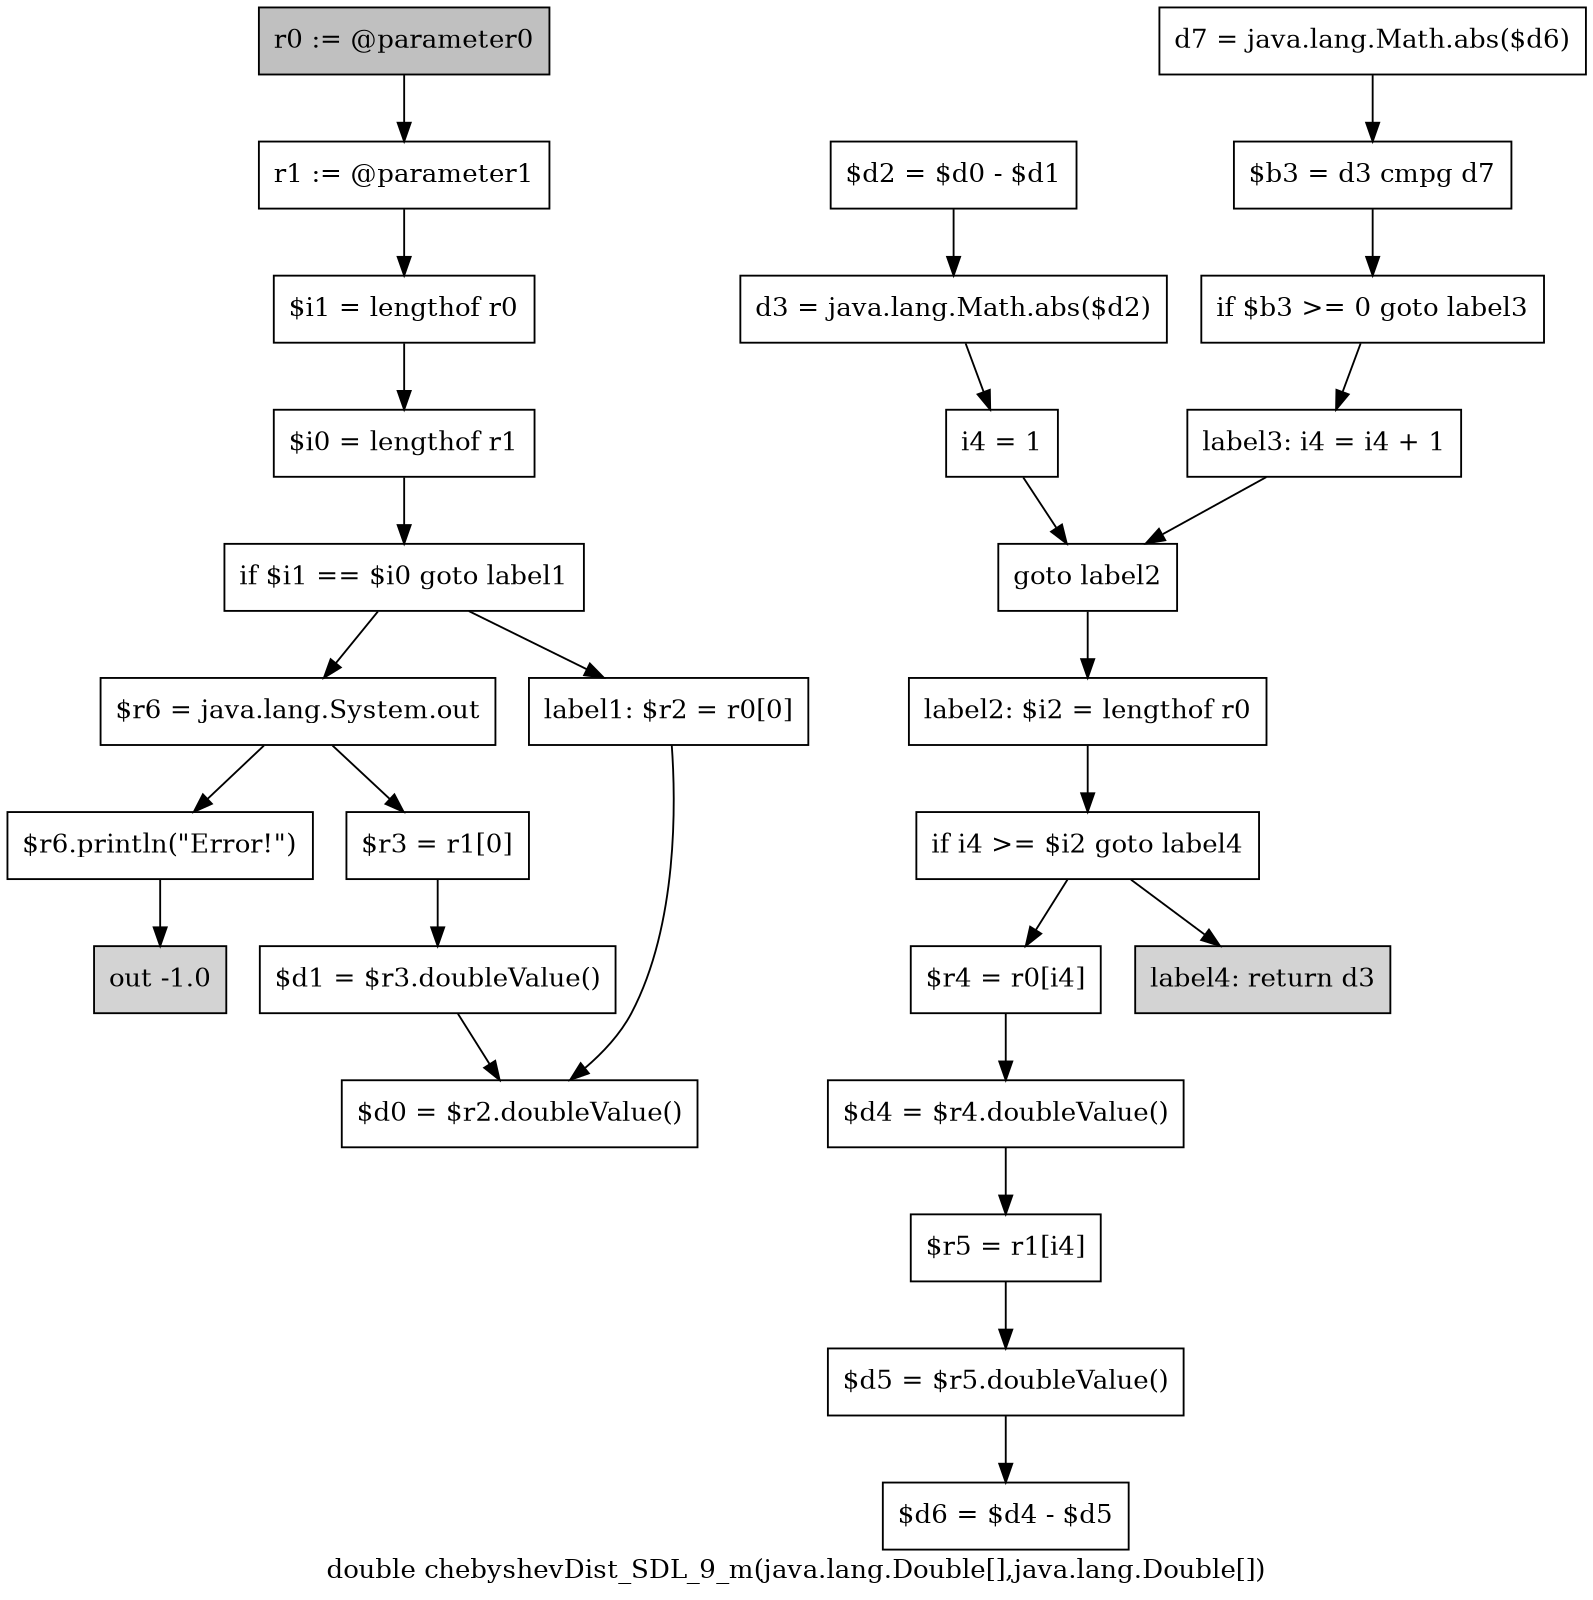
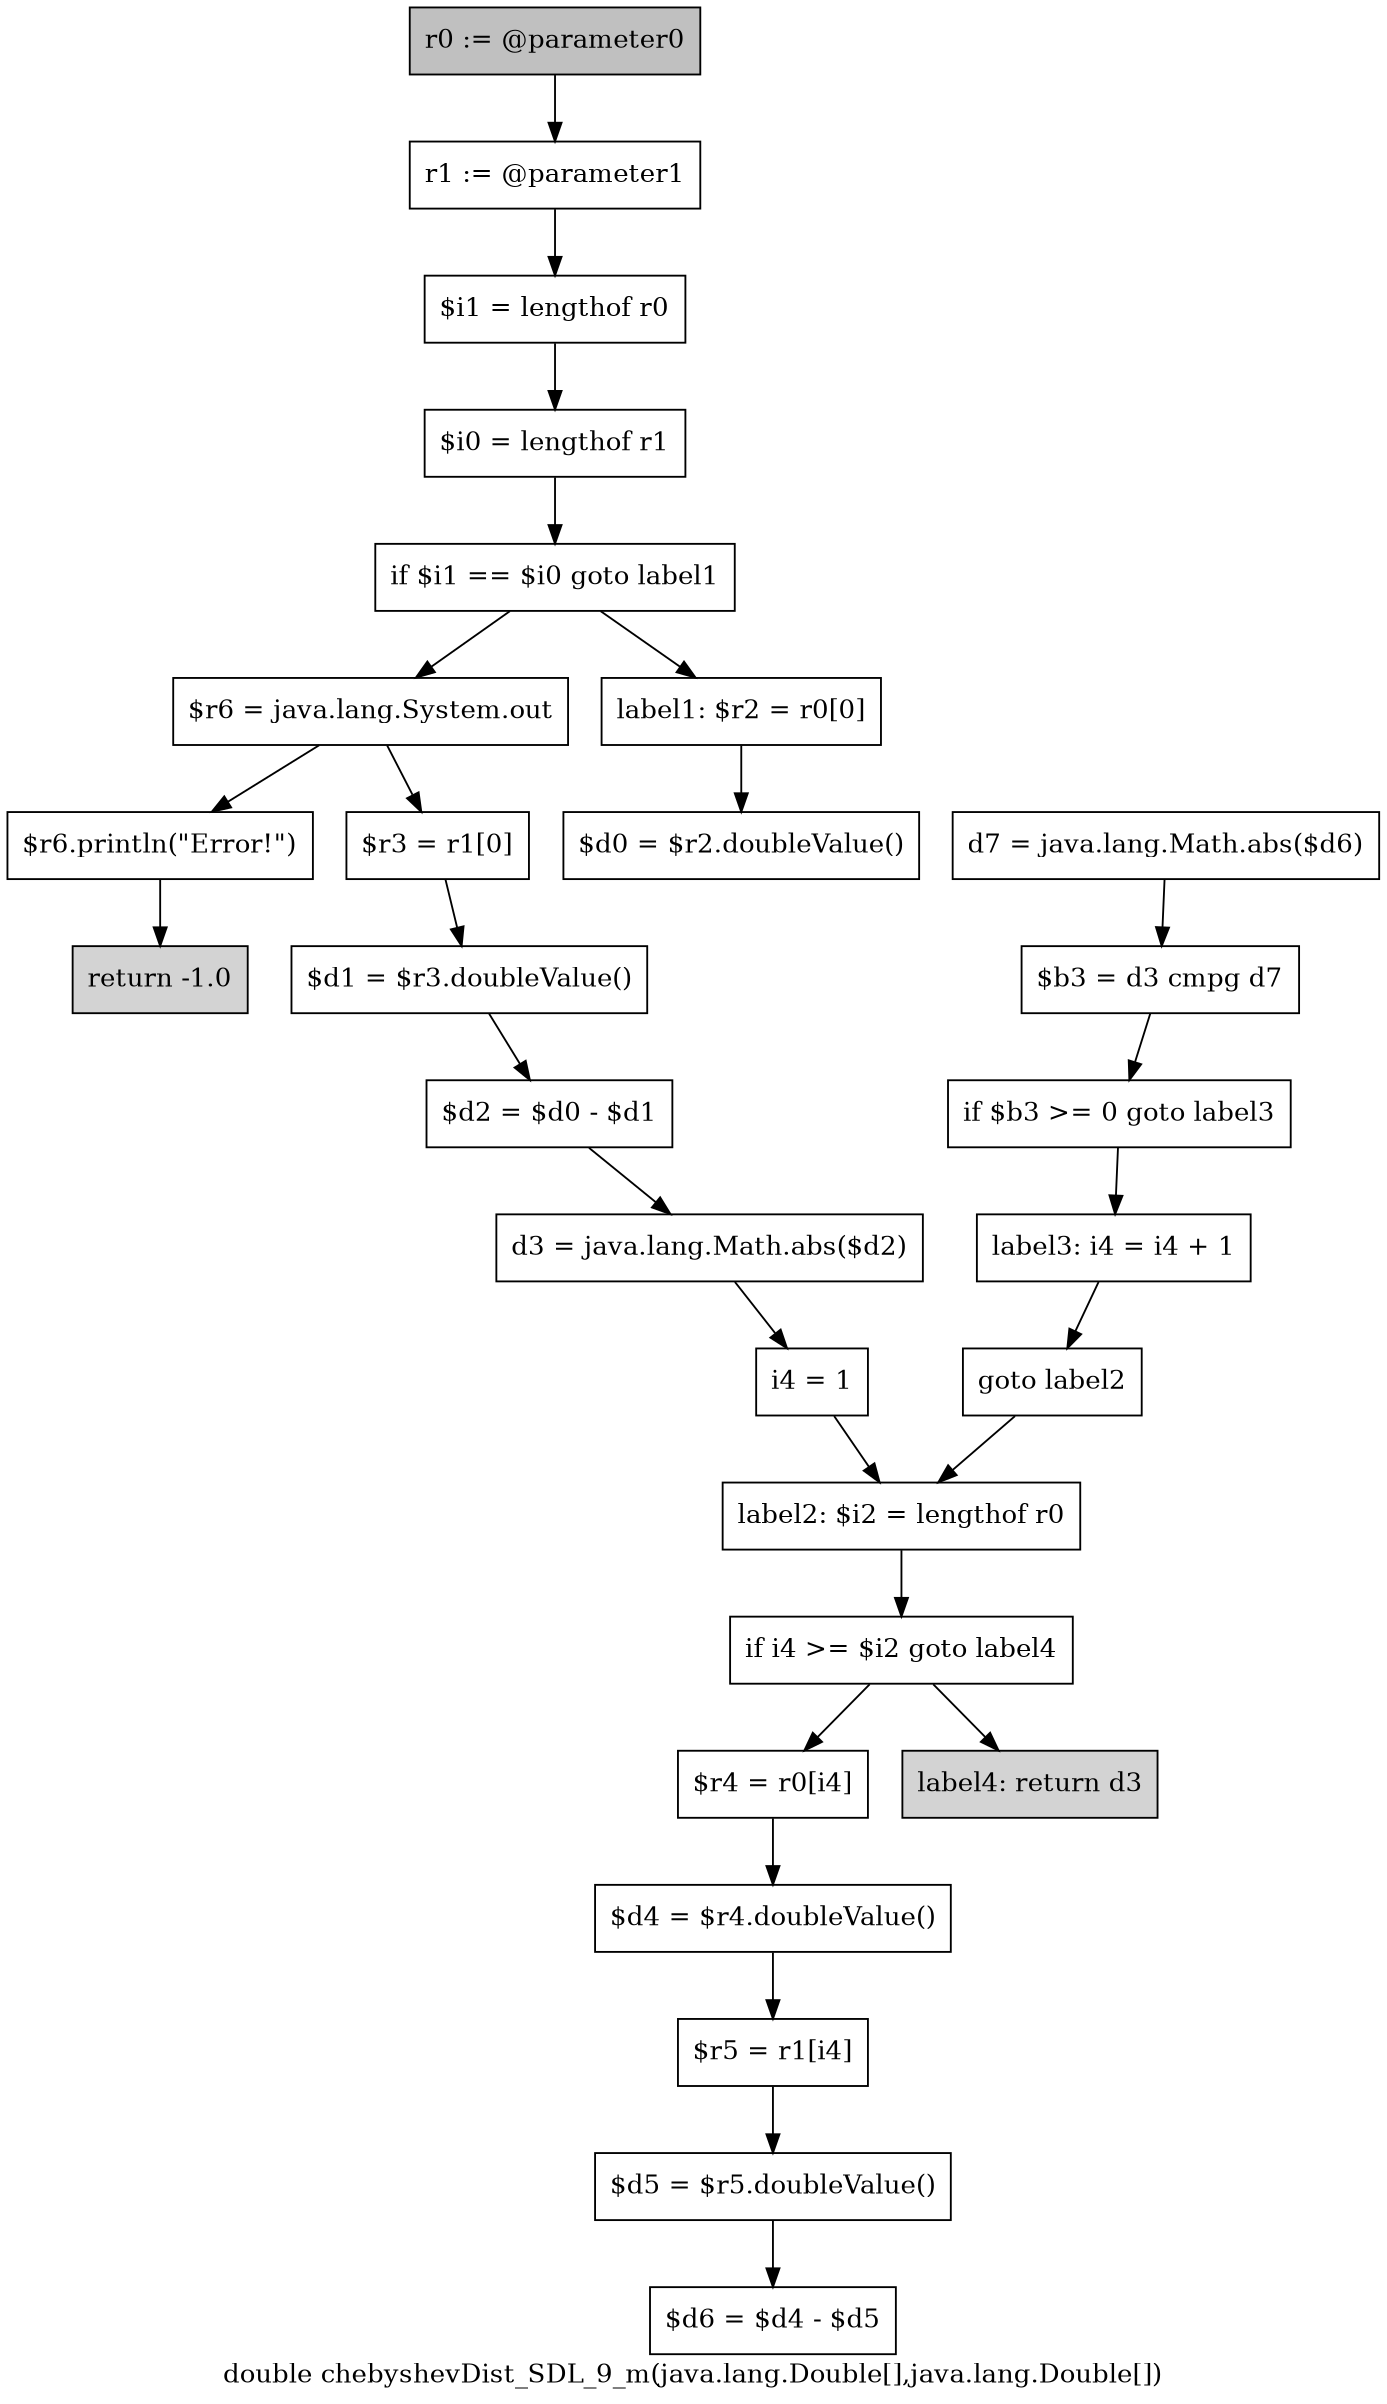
edge "i4 = 1" -> "goto label2": now "i4 = 1" -> "label2: $i2 = lengthof r0"
node "out -1.0": label "out -1.0" -> "return -1.0"
edge "$d1 = $r3.doubleValue()" -> "$d0 = $r2.doubleValue()": now "$d1 = $r3.doubleValue()" -> "$d2 = $d0 - $d1"
